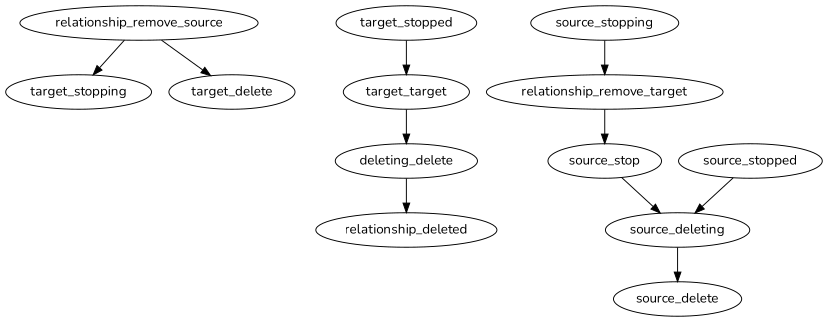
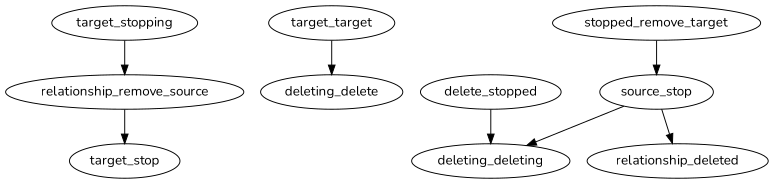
node "target_stopped": removed
node "source_stopping": removed
edge "relationship_remove_source" -> "target_stopping": reversed
node "target_delete": label "target_delete" -> "target_stop"
node "relationship_remove_target": label "relationship_remove_target" -> "stopped_remove_target"
node "source_stopped": label "source_stopped" -> "delete_stopped"
edge "deleting_delete" -> "relationship_deleted": now "source_stop" -> "relationship_deleted"
node "source_deleting": label "source_deleting" -> "deleting_deleting"
node "source_delete": removed
